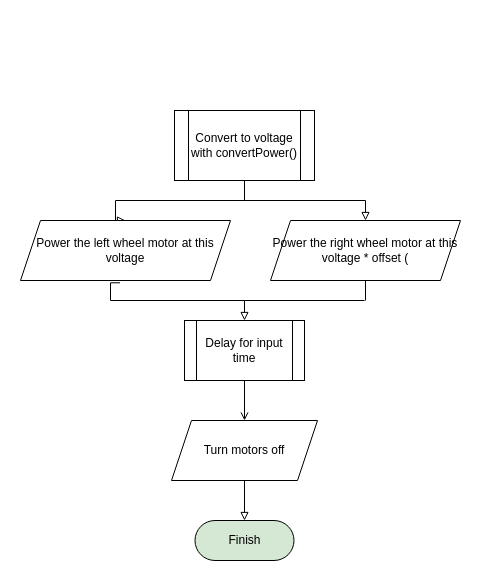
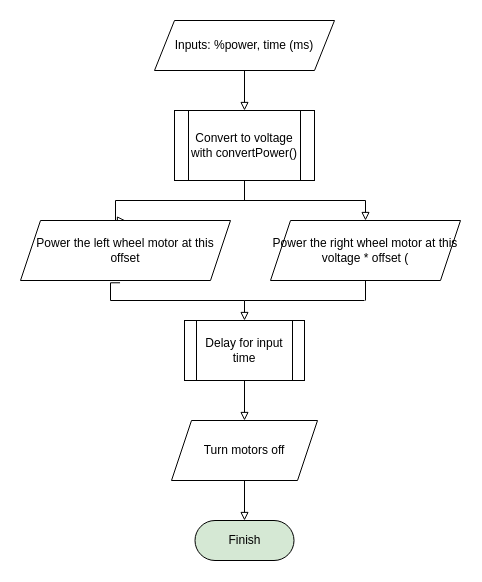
node "Inputs: %power, time (ms)": added
edge "Inputs: %power, time (ms)" -> "Convert to voltage with convertPower()": added
node "Power the left wheel motor at this voltage": label "Power the left wheel motor at this voltage" -> "Power the left wheel motor at this offset"
edge "Delay for input time" -> "Turn motors off": arrowhead open -> block
